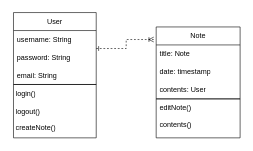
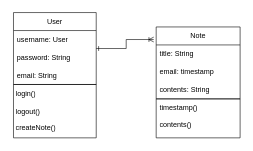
node "username: String": label "username: String" -> "username: User"
edge "User" -- "Note": style dashed -> solid
node "title: Note": label "title: Note" -> "title: String"
node "date: timestamp": label "date: timestamp" -> "email: timestamp"
node "contents: User": label "contents: User" -> "contents: String"
node "editNote()": label "editNote()" -> "timestamp()"
